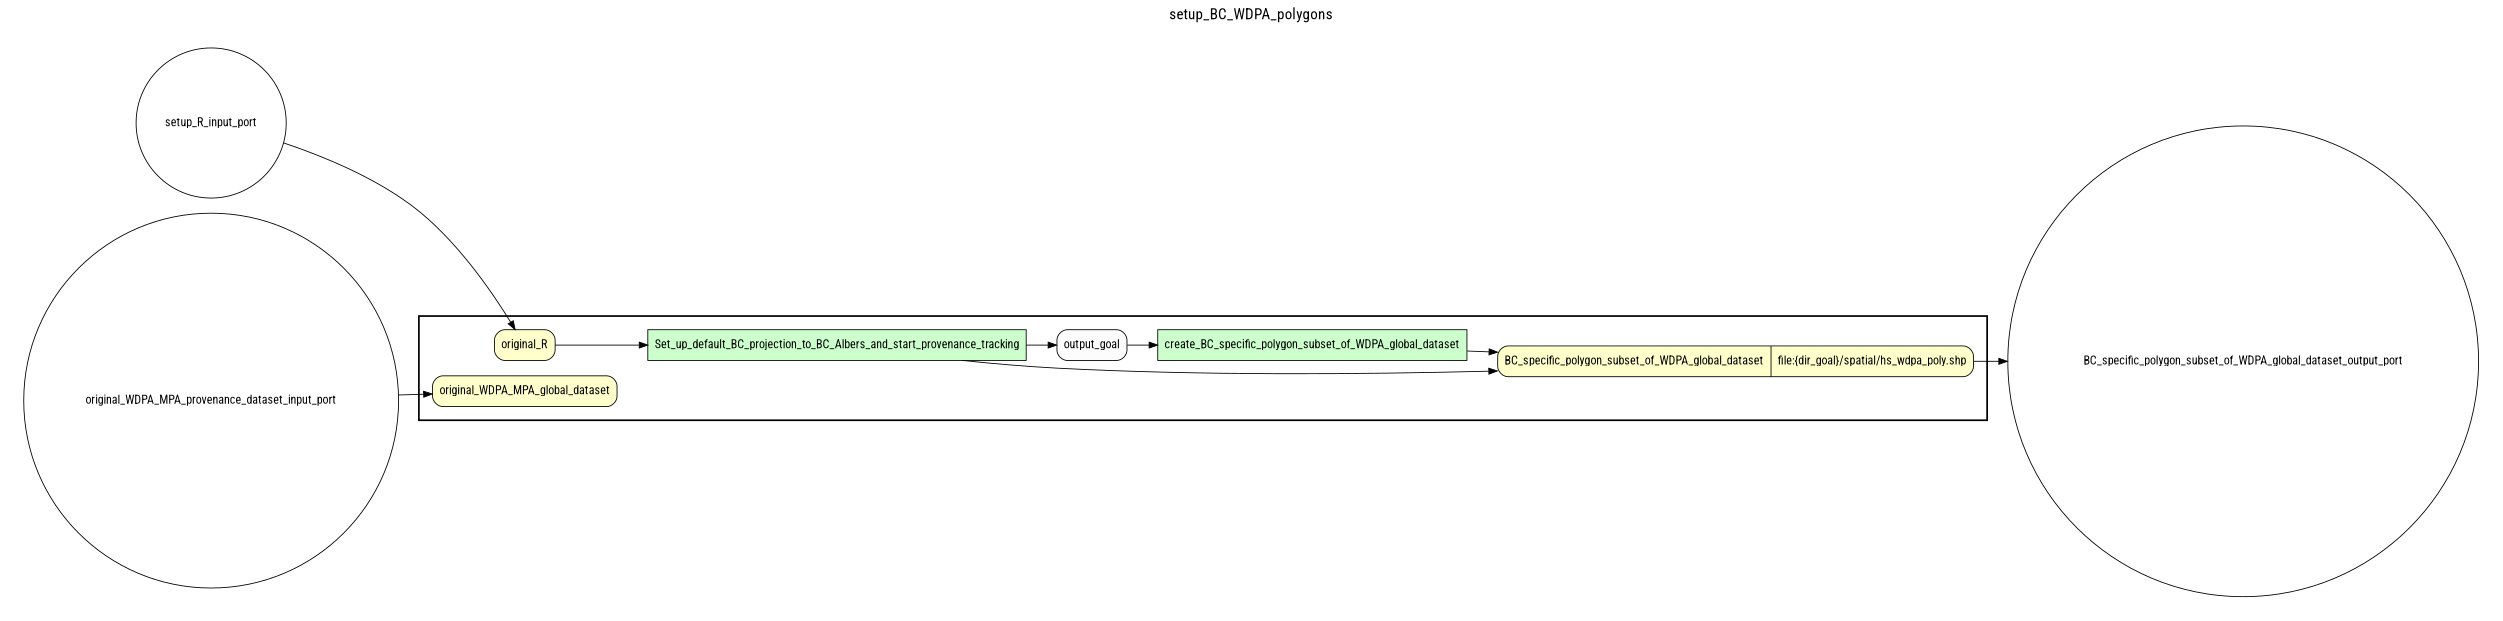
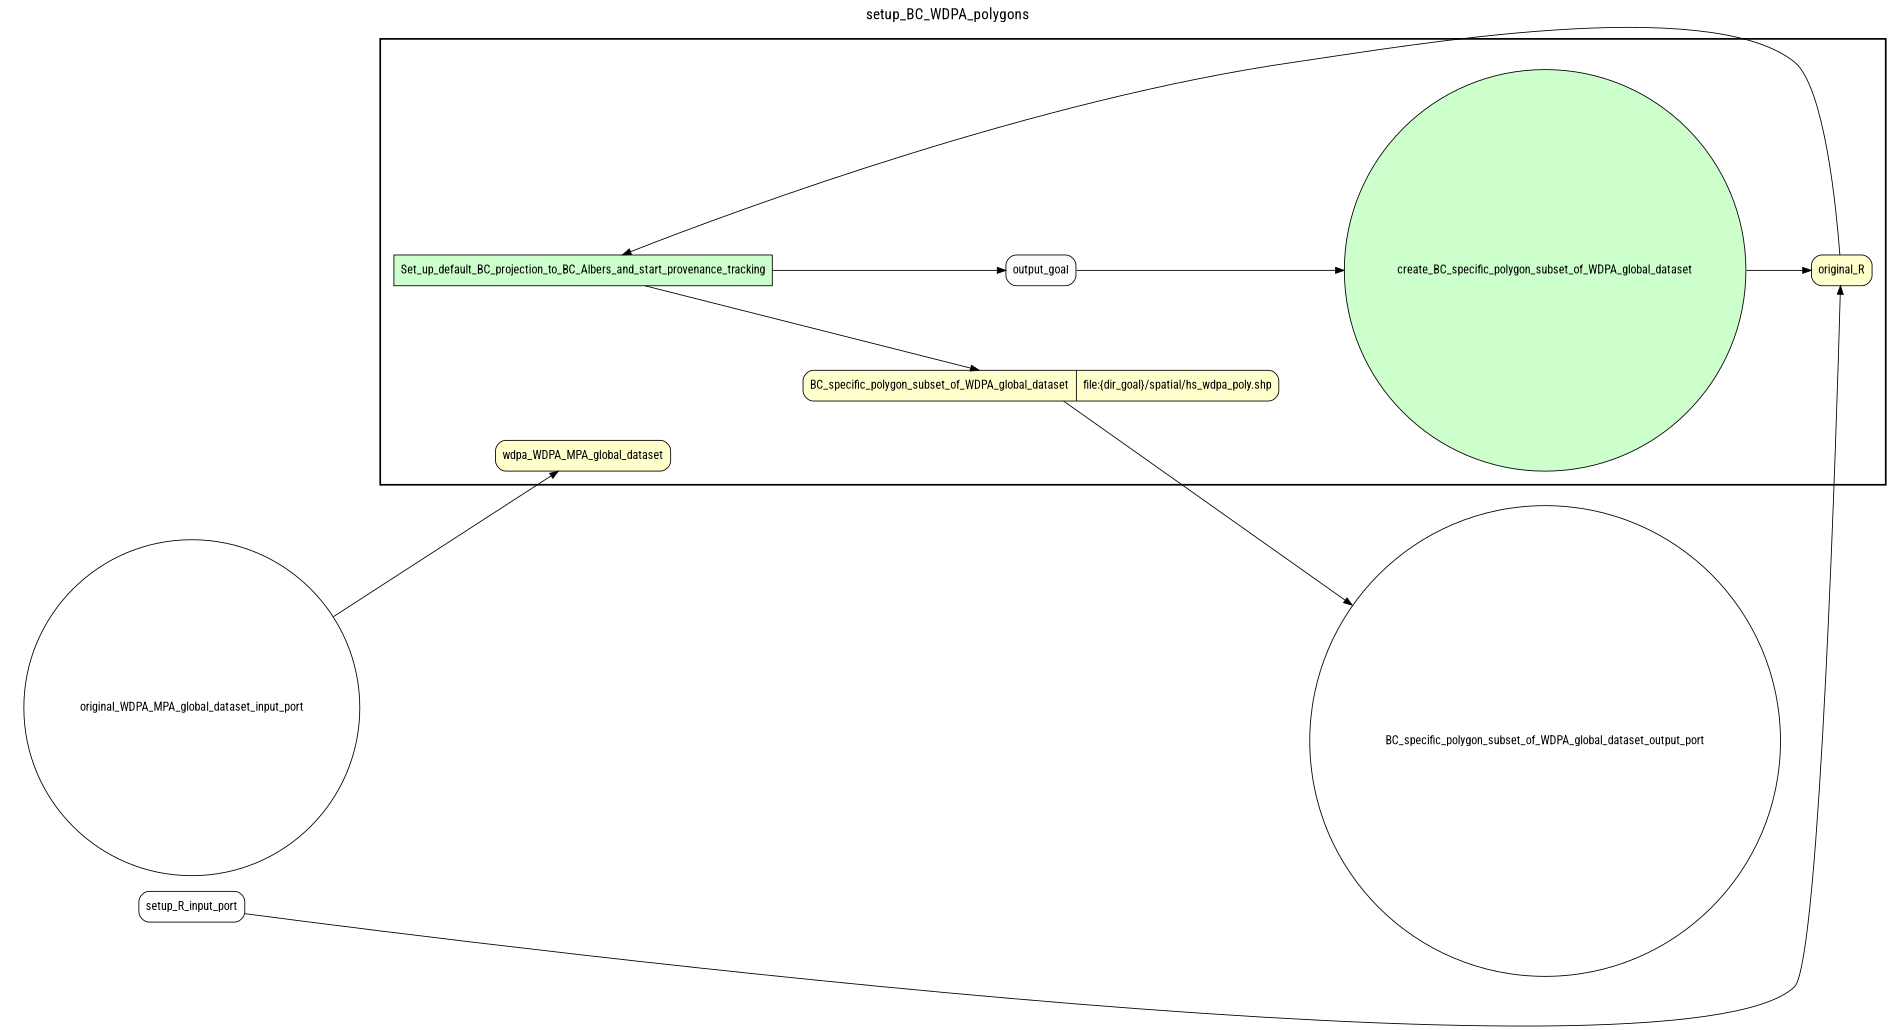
node "setup_R_input_port": shape circle -> box
node "create_BC_specific_polygon_subset_of_WDPA_global_dataset": shape box -> circle
edge "create_BC_specific_polygon_subset_of_WDPA_global_dataset" -> "BC_specific_polygon_subset_of_WDPA_global_dataset": now "create_BC_specific_polygon_subset_of_WDPA_global_dataset" -> "original_R"
node "original_WDPA_MPA_global_dataset": label "original_WDPA_MPA_global_dataset" -> "wdpa_WDPA_MPA_global_dataset"
node "original_WDPA_MPA_provenance_dataset_input_port": label "original_WDPA_MPA_provenance_dataset_input_port" -> "original_WDPA_MPA_global_dataset_input_port"
